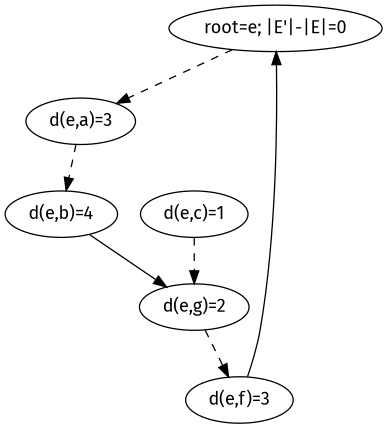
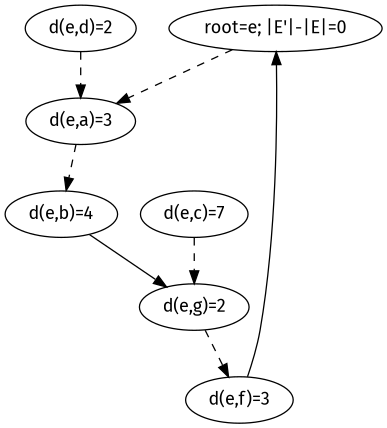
node "d(e,d)=2": added
node "d(e,c)=1": label "d(e,c)=1" -> "d(e,c)=7"
